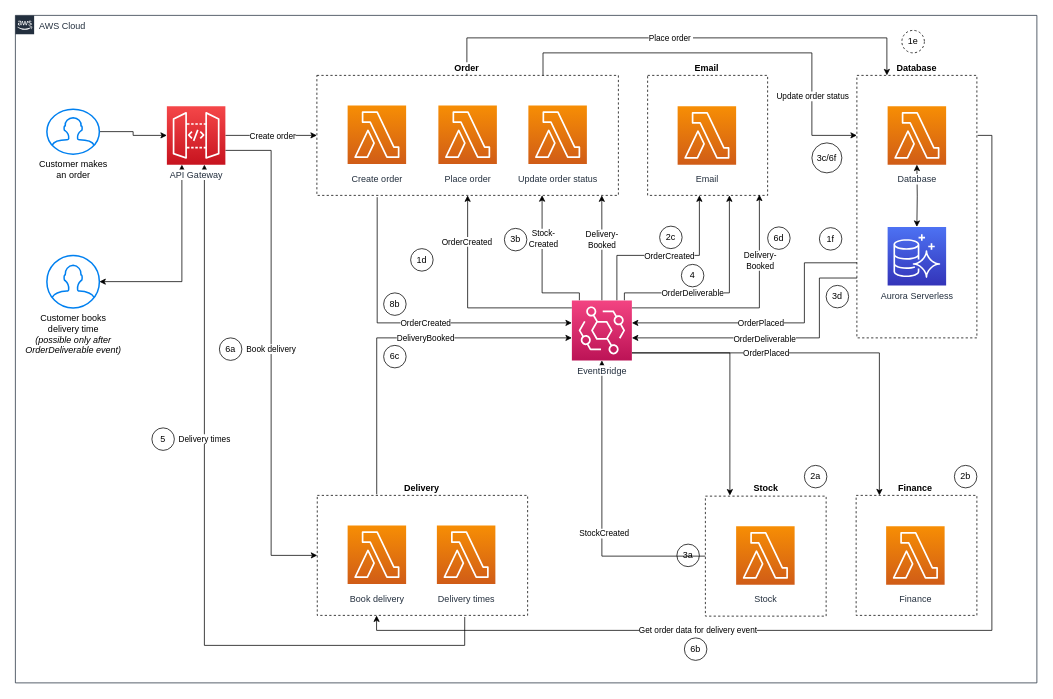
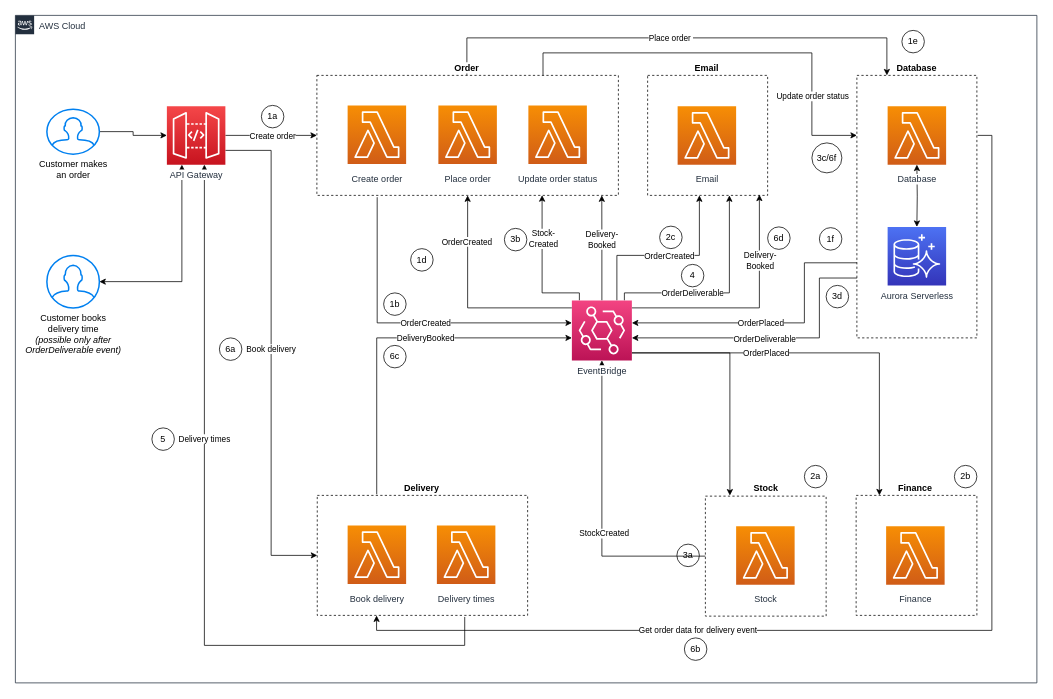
node "1e": style dashed -> solid
node "1a": added
node "8b": label "8b" -> "1b"
